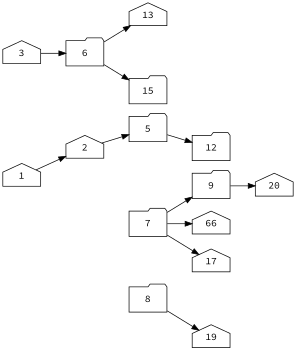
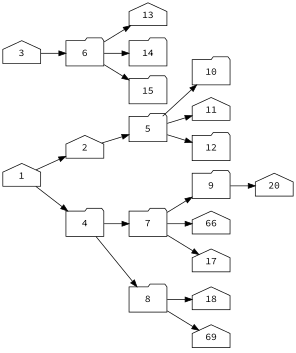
node "14": added
node "10": added
node "11": added
node "4": added
node "18": added
node "19": label "19" -> "69"
